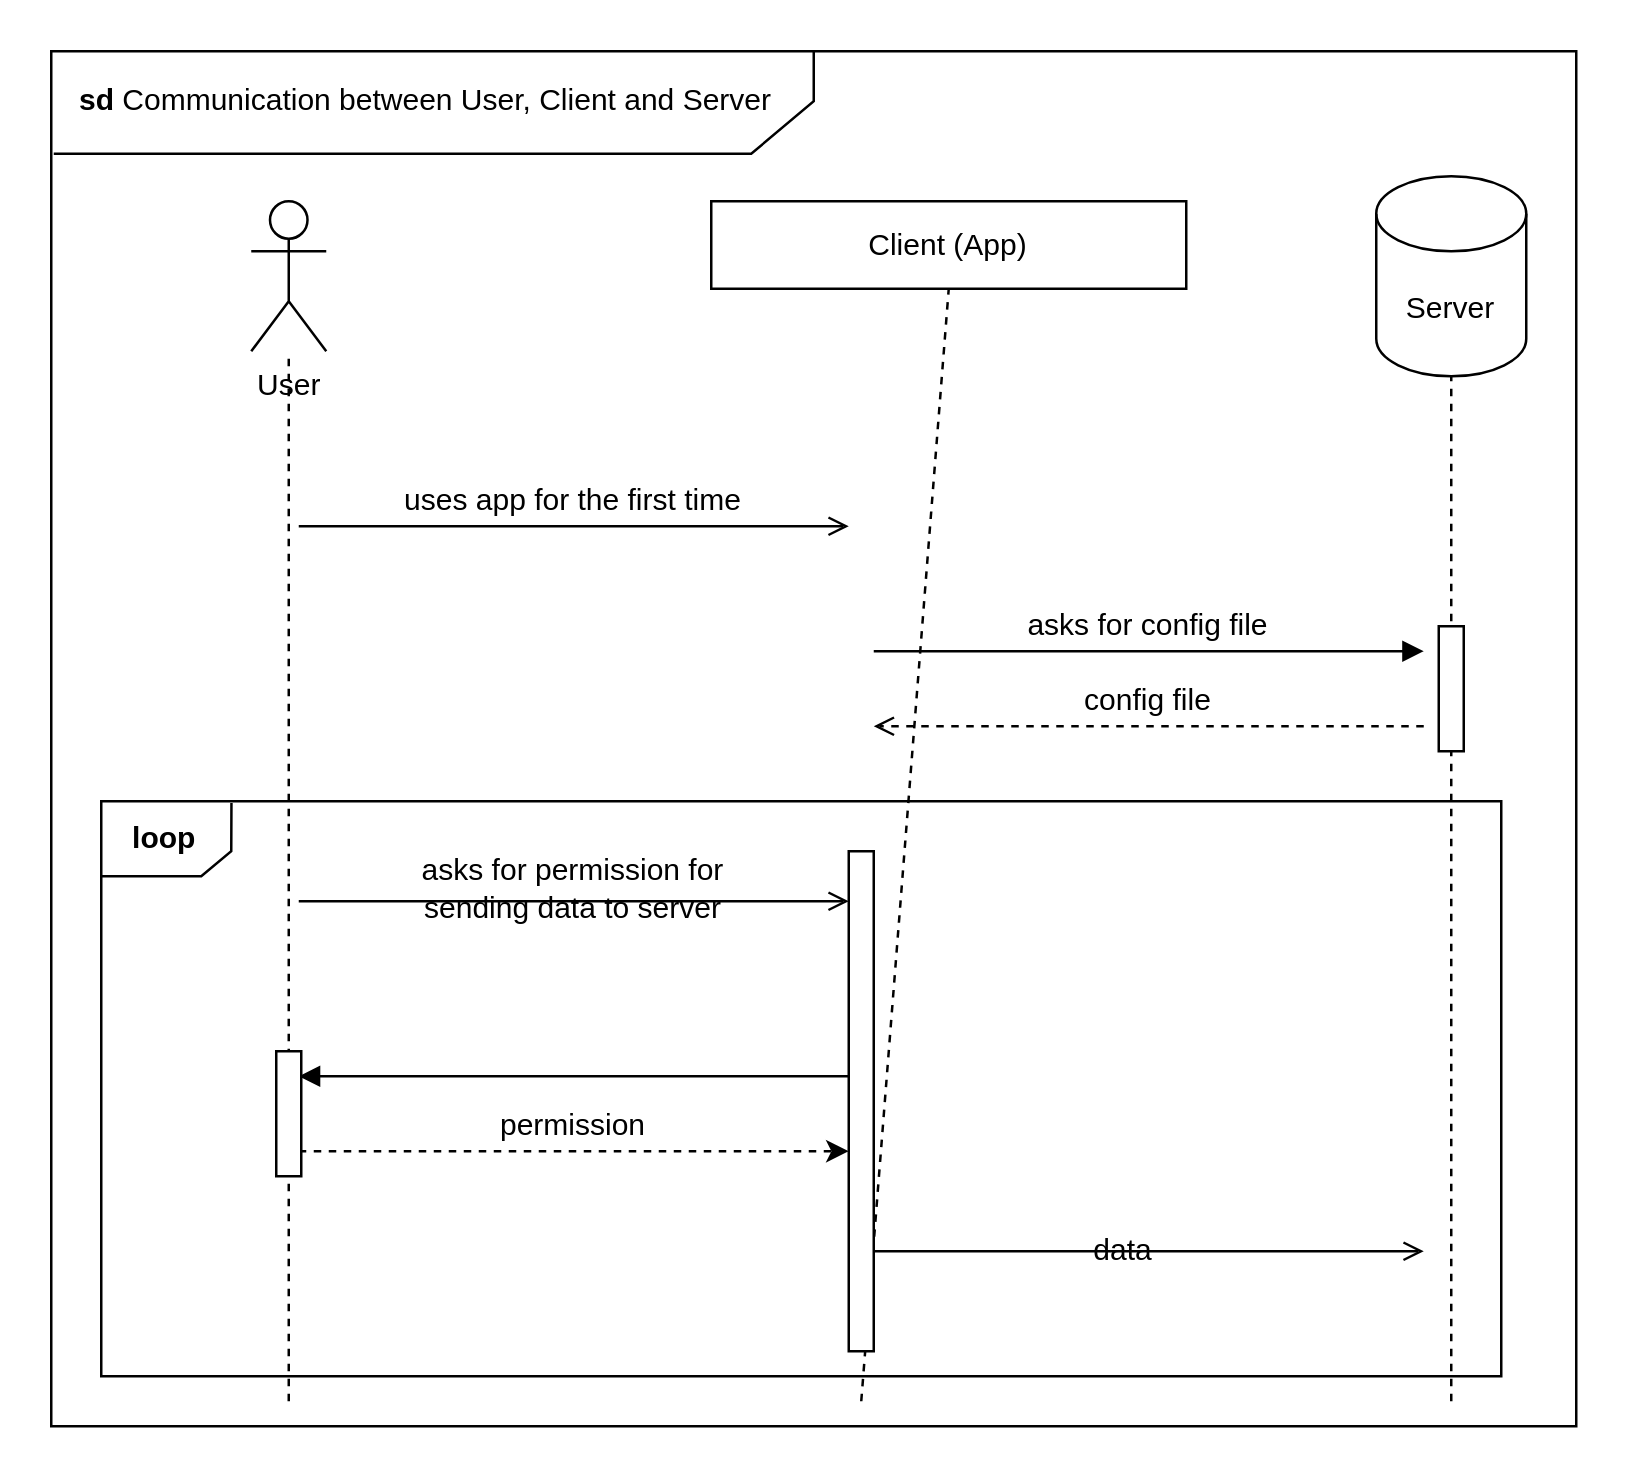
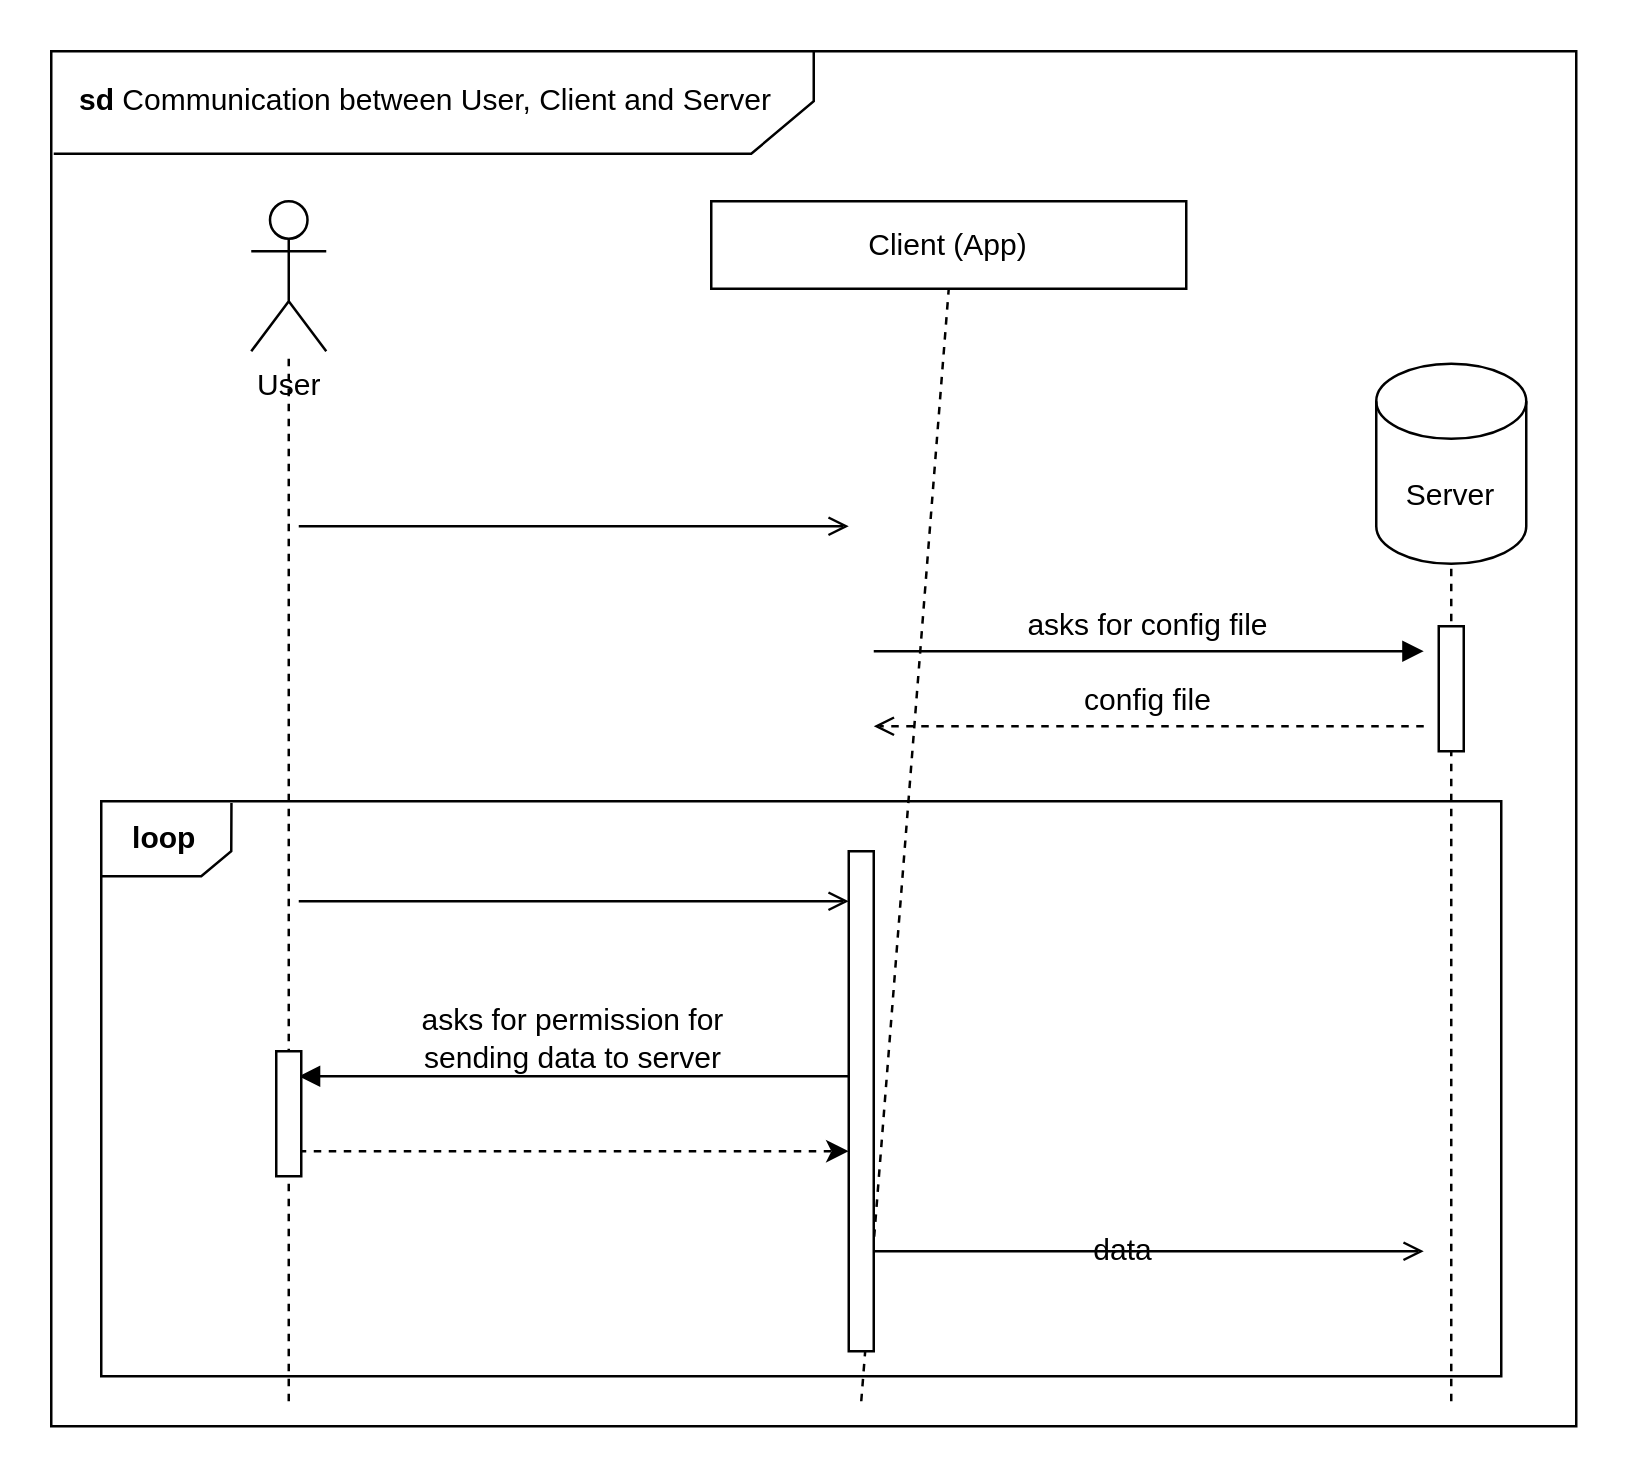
node "Server": moved (1451, 276) -> (1451, 464)
node "uses app for the first time": removed
node "asks for permission for sending data to server": moved (574, 889) -> (574, 1039)
node "permission": removed
